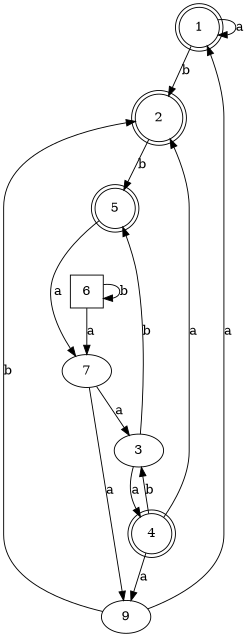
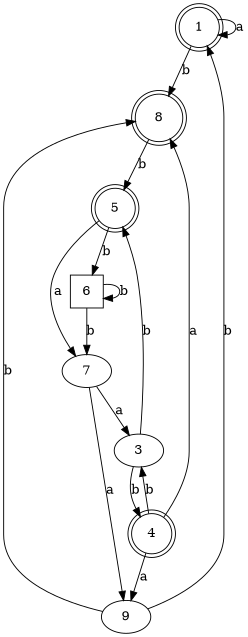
node "2": label "2" -> "8"
edge "5" -> "6": added, label "b"
edge "6" -> "7": label "a" -> "b"
edge "9" -> "1": label "a" -> "b"
edge "3" -> "4": label "a" -> "b"
